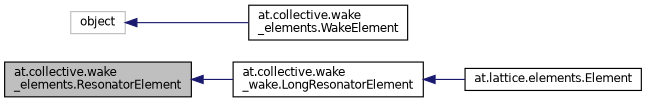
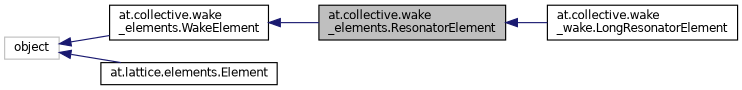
edge "at.collective.wake _elements.ResonatorElement" -> "at.collective.wake _elements.WakeElement": added
edge "at.lattice.elements.Element" -> "at.collective.wake _wake.LongResonatorElement": now "at.lattice.elements.Element" -> "object"
